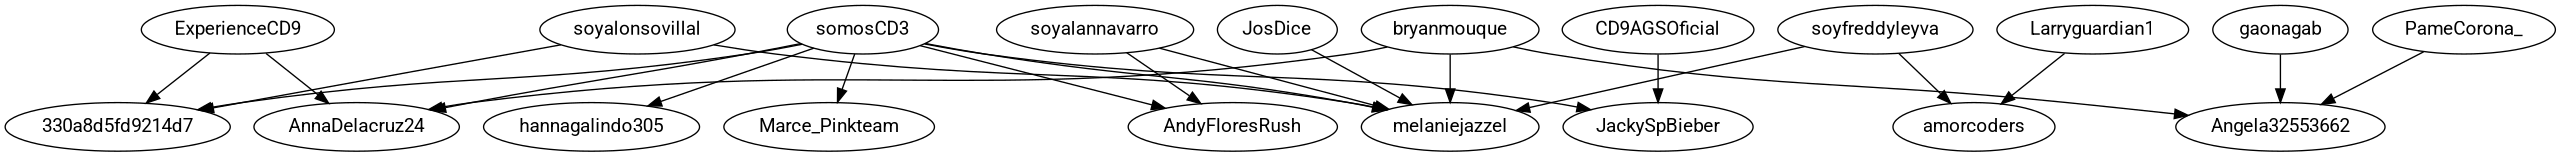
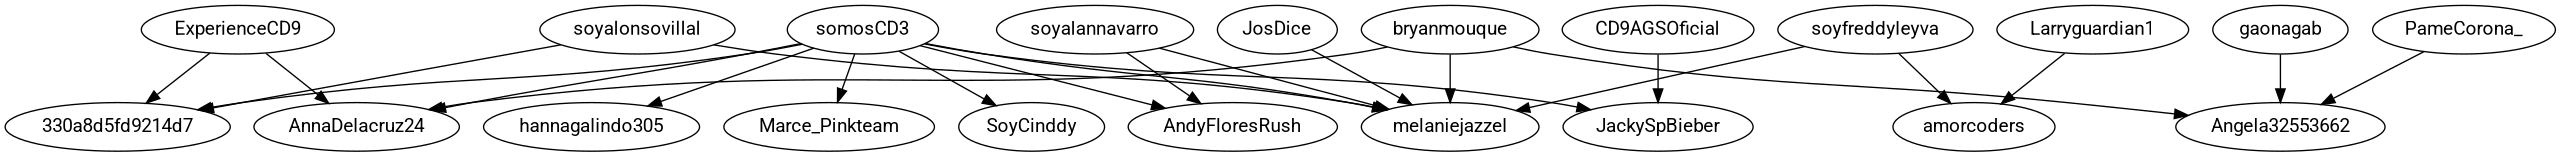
node "SoyCinddy": added
